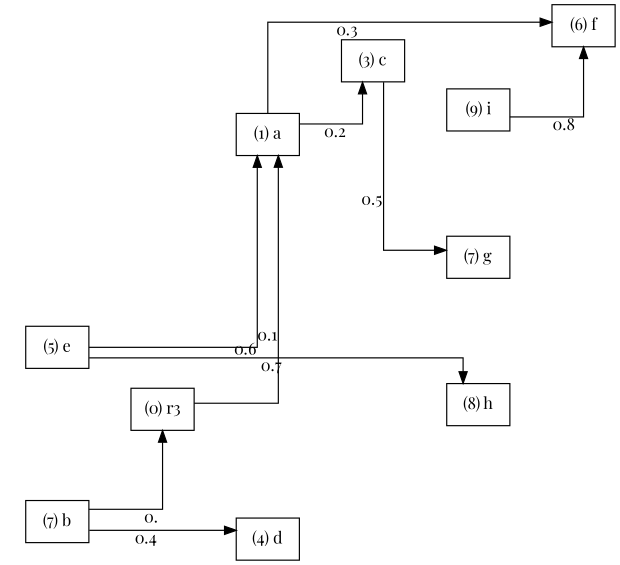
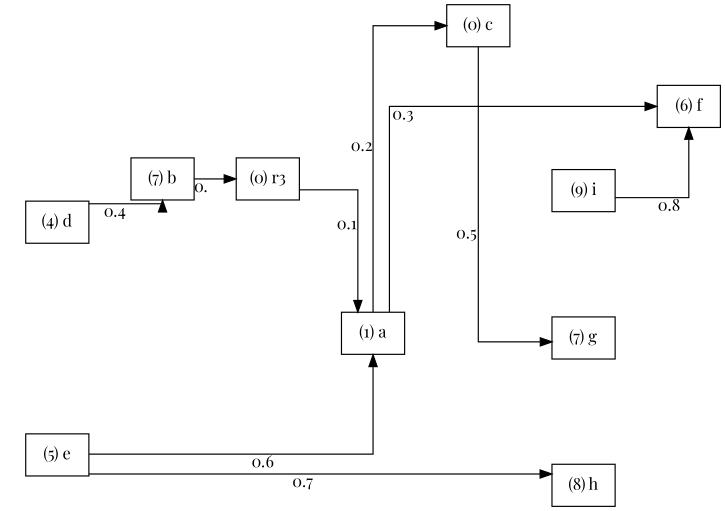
node "(3) c": label "(3) c" -> "(0) c"
edge "(7) b" -> "(4) d": reversed
